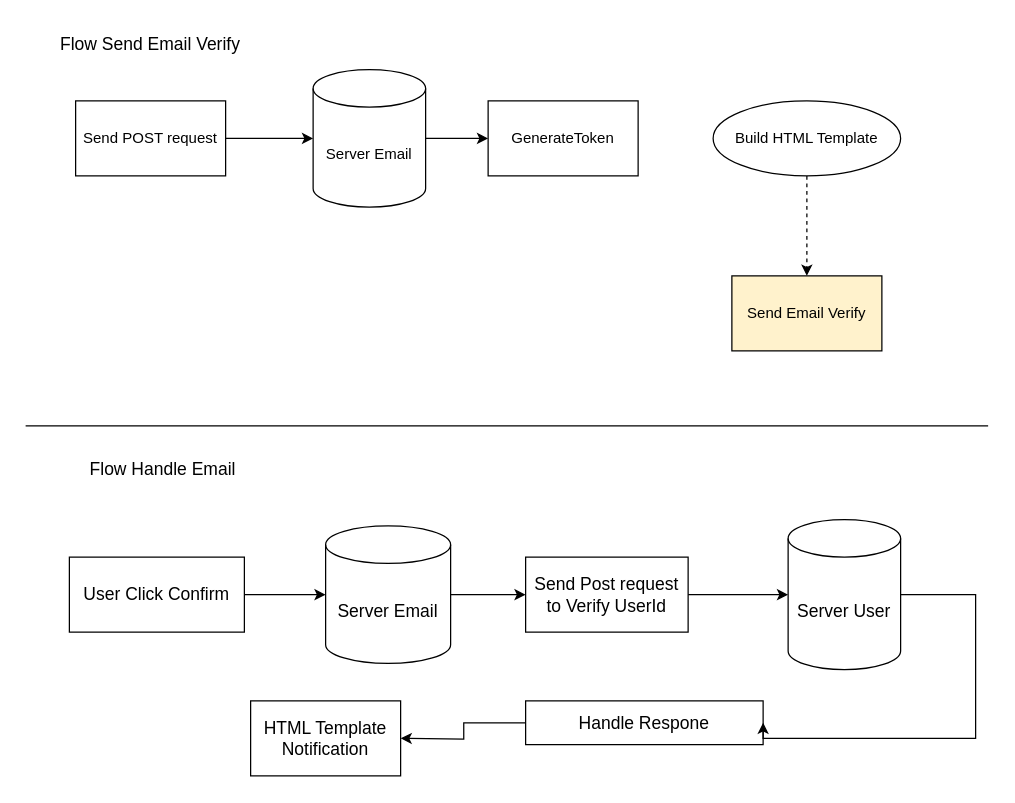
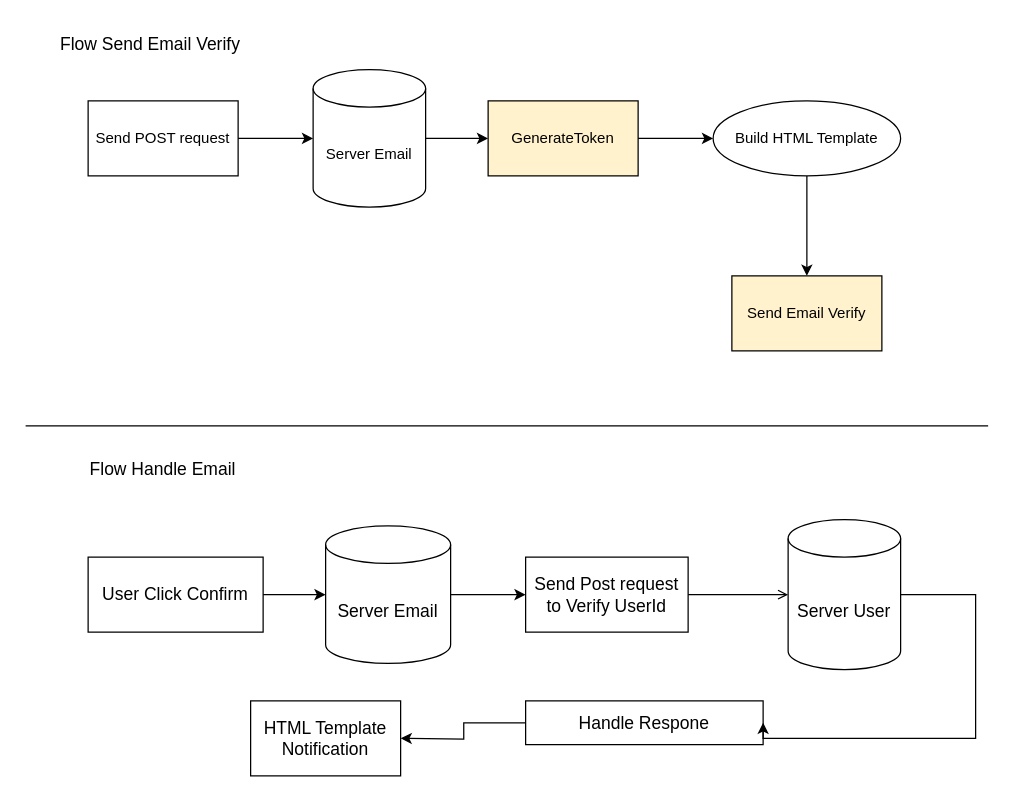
node "Send POST request": moved (151, 138) -> (163, 138)
node "GenerateToken": fillcolor #ffffff -> #fff2cc
edge "GenerateToken" -> "Build HTML Template": added
edge "Build HTML Template" -> "Send Email Verify": style dashed -> solid
node "User Click Confirm": moved (157, 594) -> (176, 594)
edge "Send Post request to Verify UserId" -> "Server User": arrowhead classic -> open
